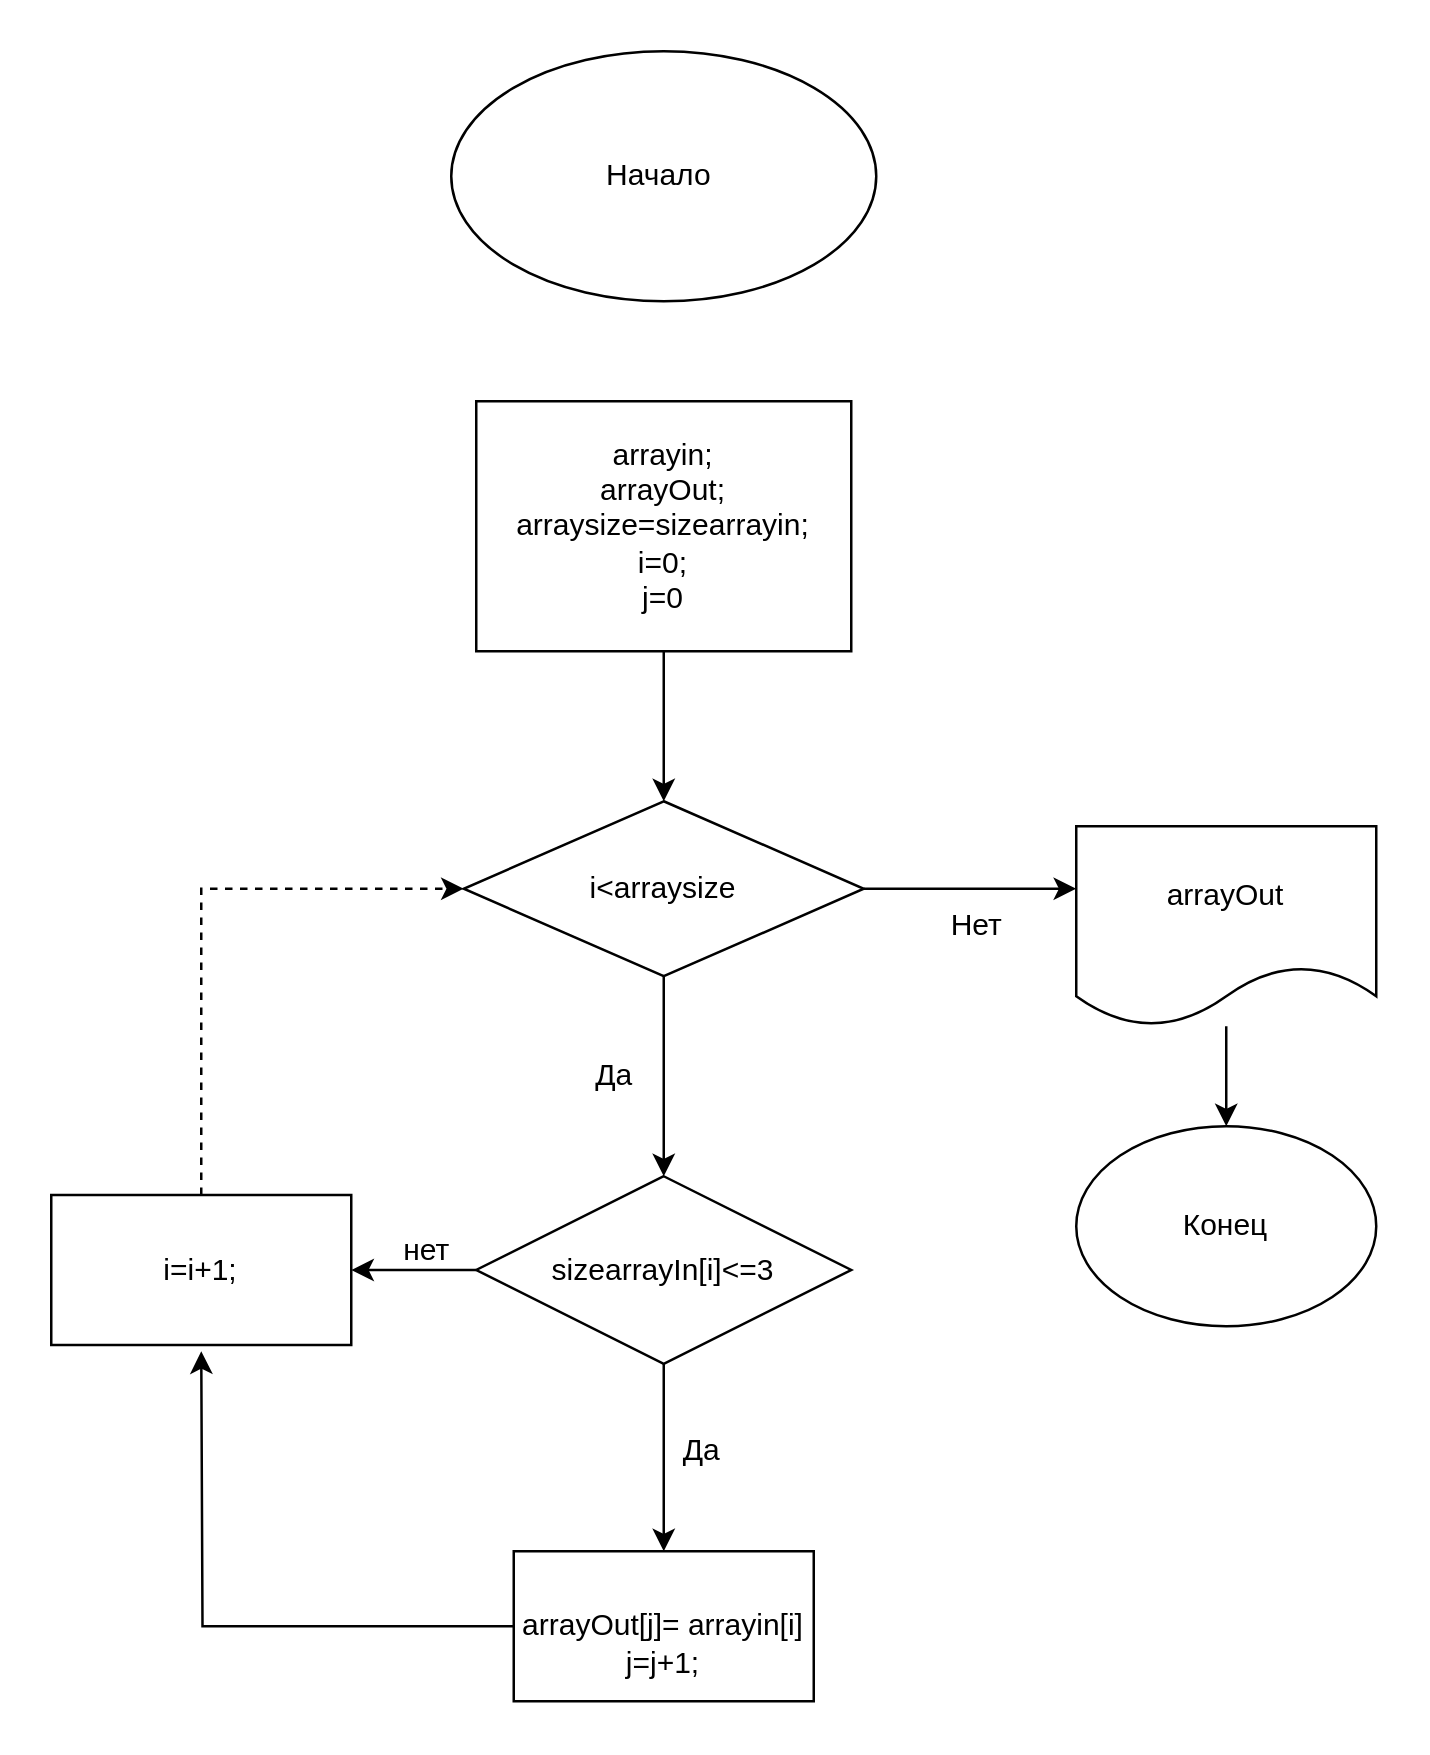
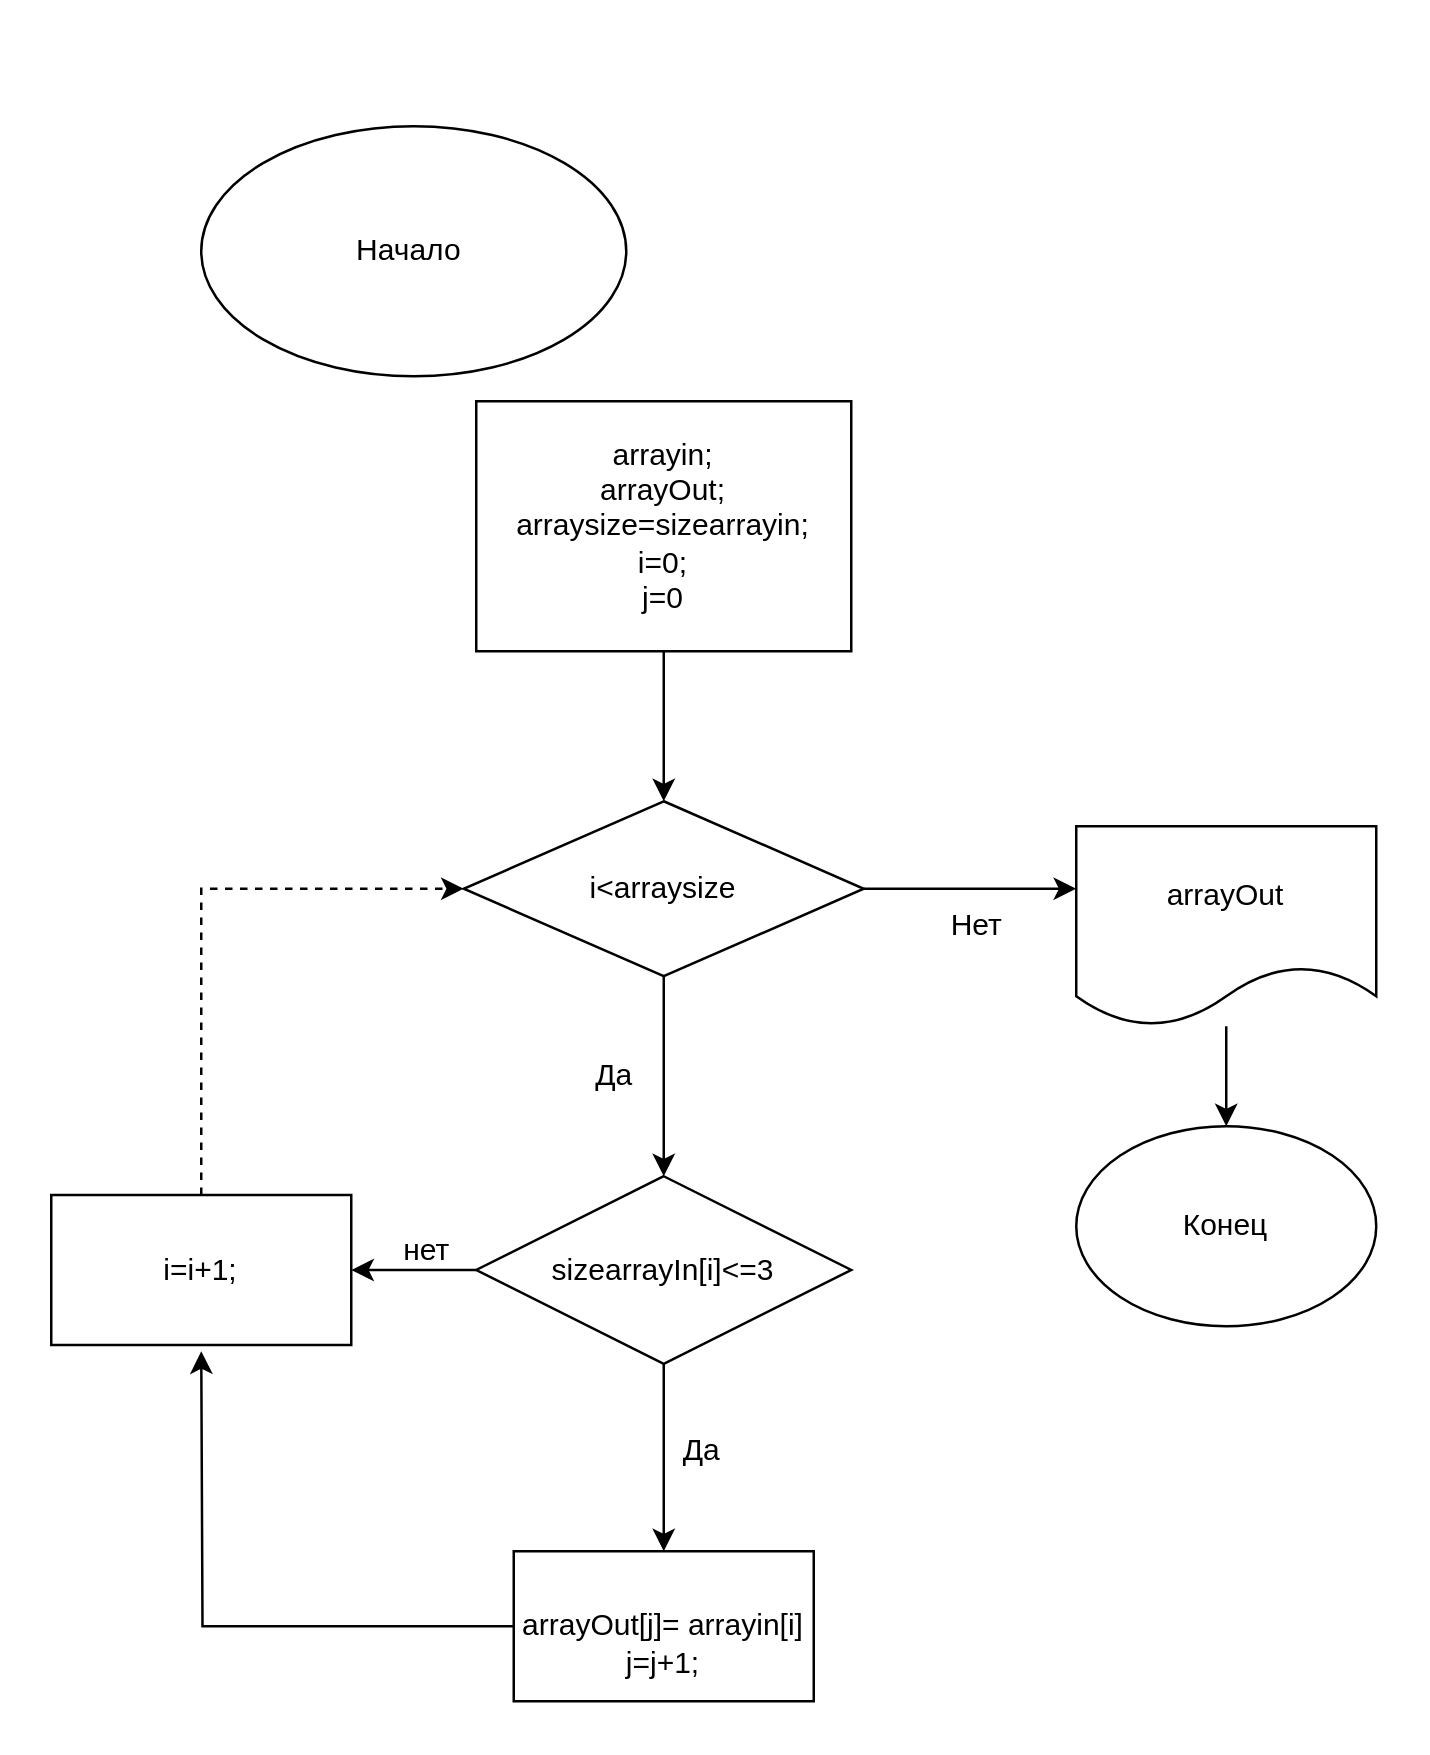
node "Начало": moved (664, 176) -> (414, 251)
